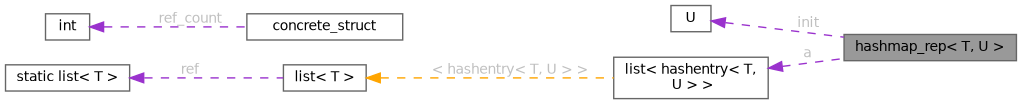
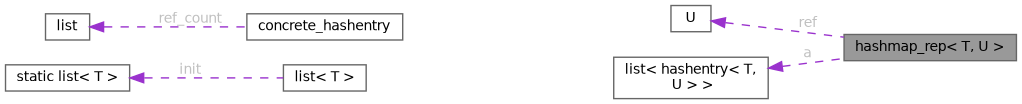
edge "hashmap_rep< T, U >" -> "U": label " init" -> " ref"
node "int": label "int" -> "list"
node "concrete_struct": label "concrete_struct" -> "concrete_hashentry"
edge "list< T >" -> "static list< T >": label " ref" -> " init"
edge "list< hashentry< T, U > >" -> "list< T >": removed, label "< hashentry< T, U > >"
